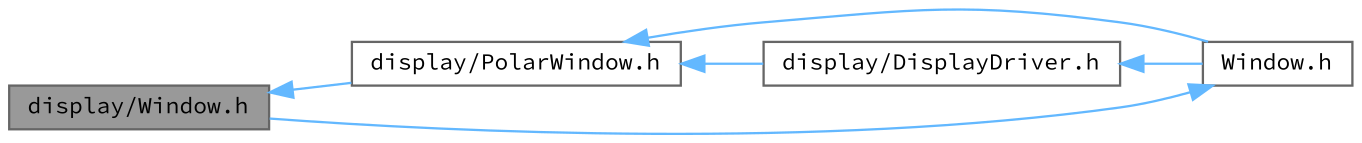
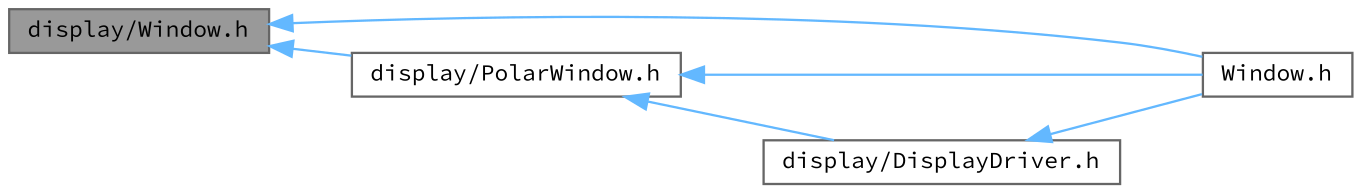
edge "display/Window.h" -> "Window.h": reversed
